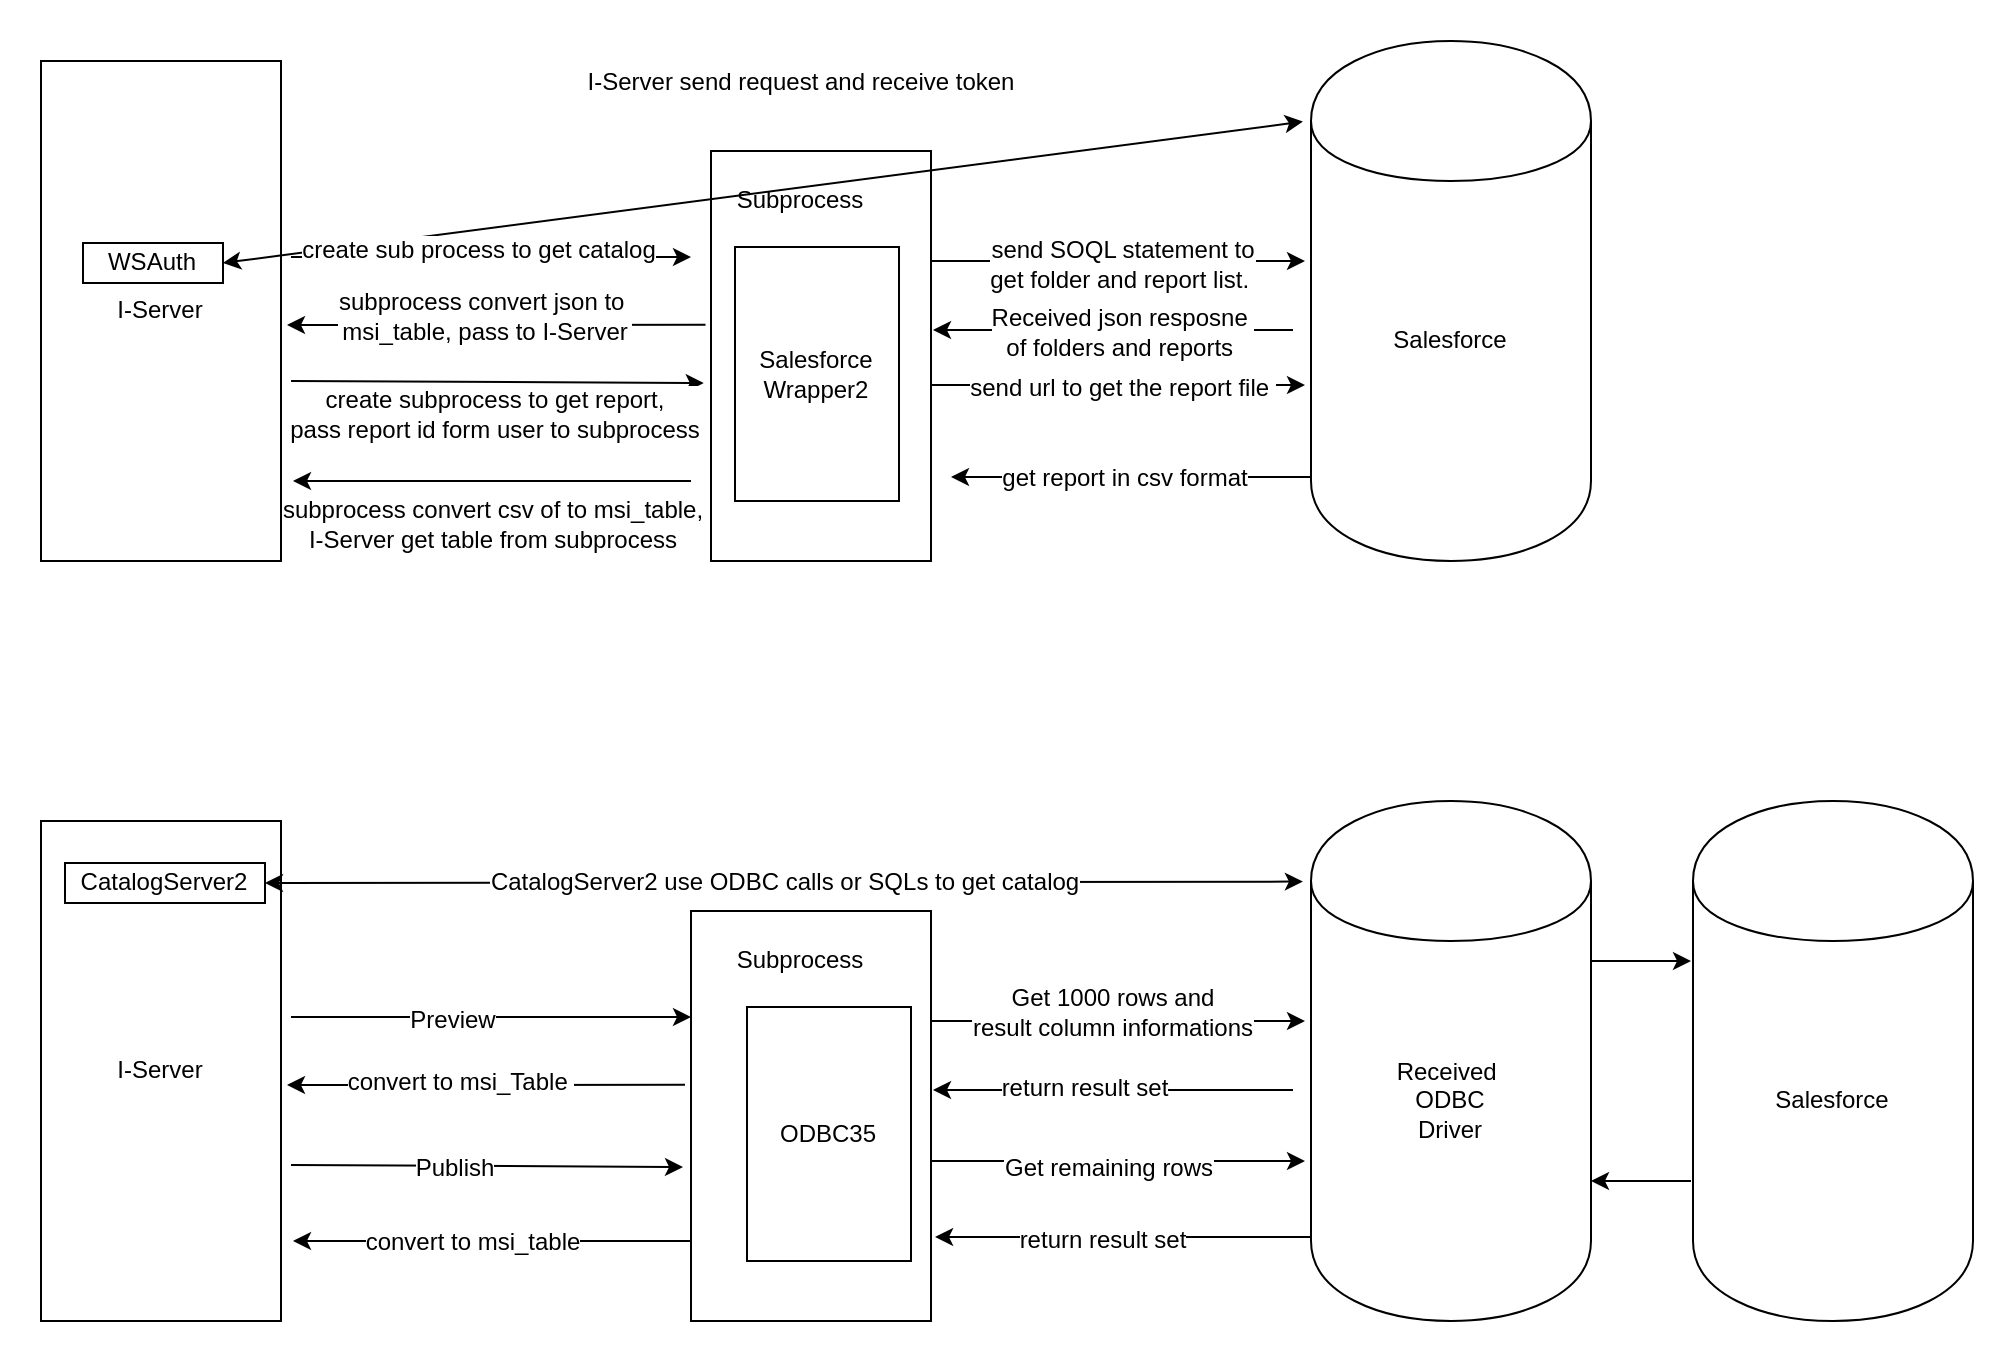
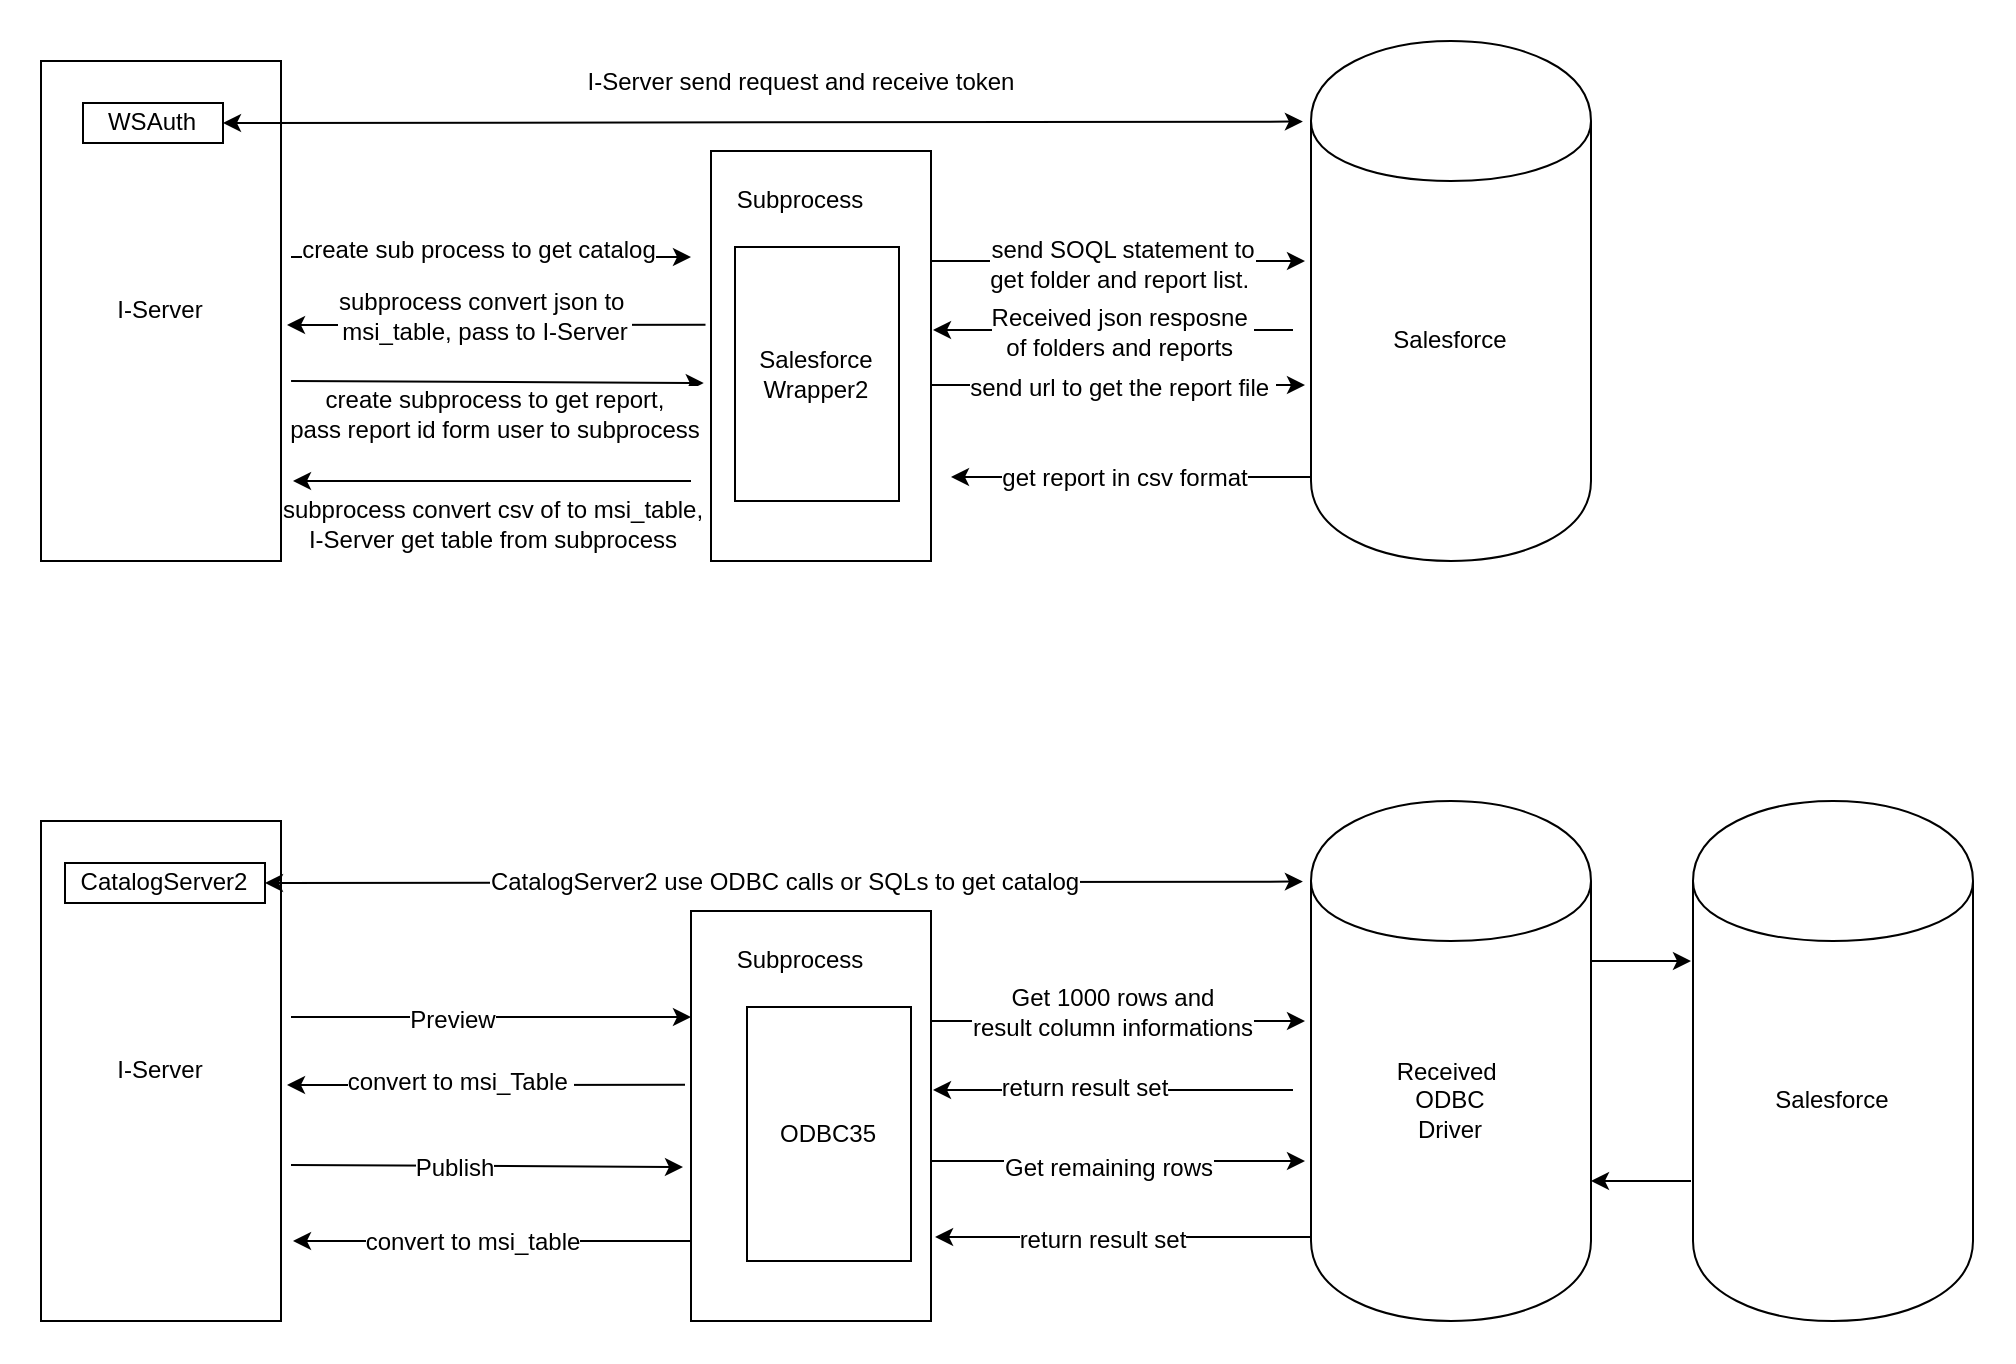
node "WSAuth": moved (153, 263) -> (153, 123)
